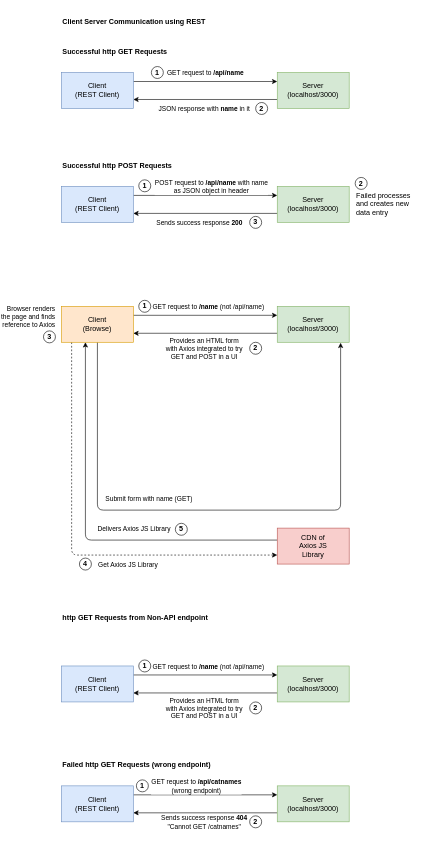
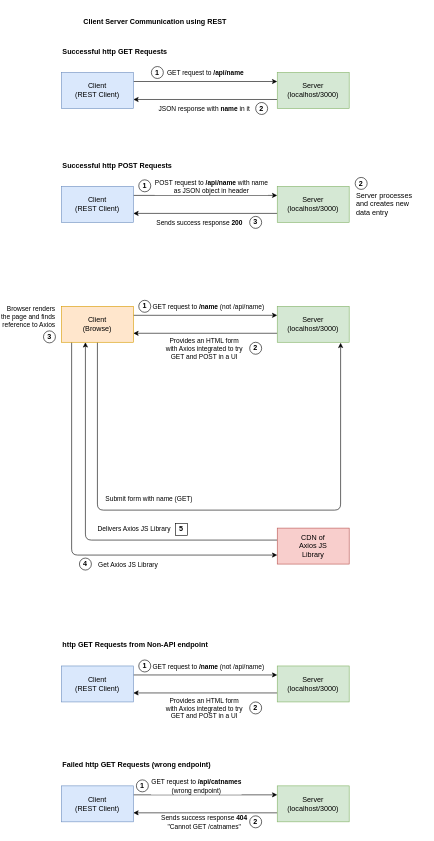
node "Client Server Communication using REST": moved (140, 21) -> (161, 21)
node "Failed processes and creates new data entry": label "Failed processes and creates new data entry" -> "Server processes and creates new data entry"
node "5": shape ellipse -> rectangle
edge "Client (Browse)" -> "CDN of Axios JS Library": style dashed -> solid
node "http GET Requests from Non-API endpoint": moved (137, 618) -> (137, 645)
